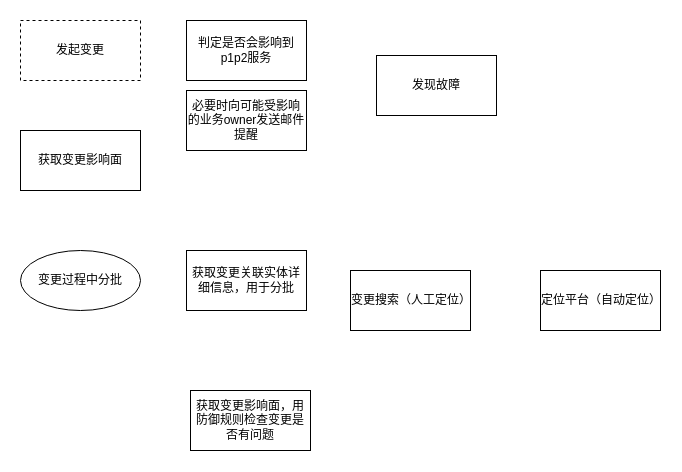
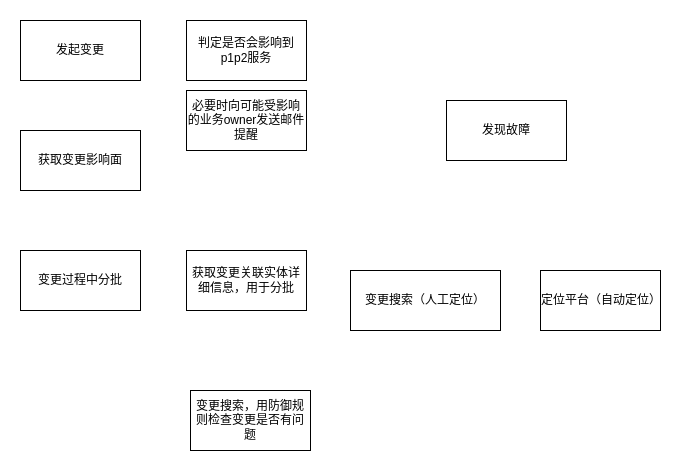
node "发起变更": style dashed -> solid
node "发现故障": moved (437, 86) -> (507, 131)
node "变更过程中分批": shape ellipse -> rectangle
node "变更搜索（人工定位）": size 120x60 -> 150x60
node "获取变更影响面，用防御规则检查变更是否有问题": label "获取变更影响面，用防御规则检查变更是否有问题" -> "变更搜索，用防御规则检查变更是否有问题"
